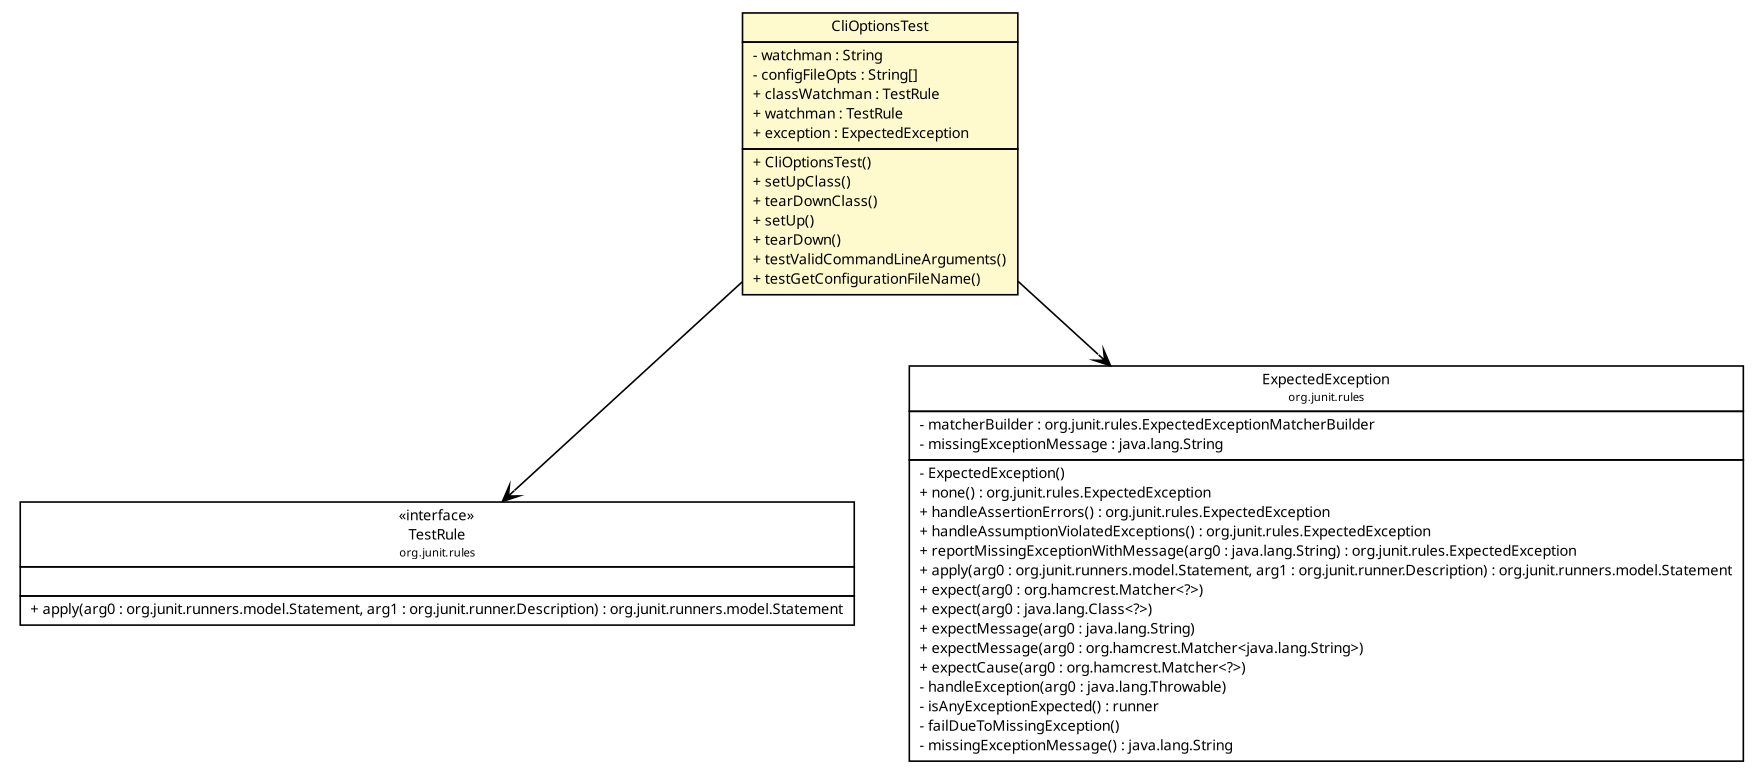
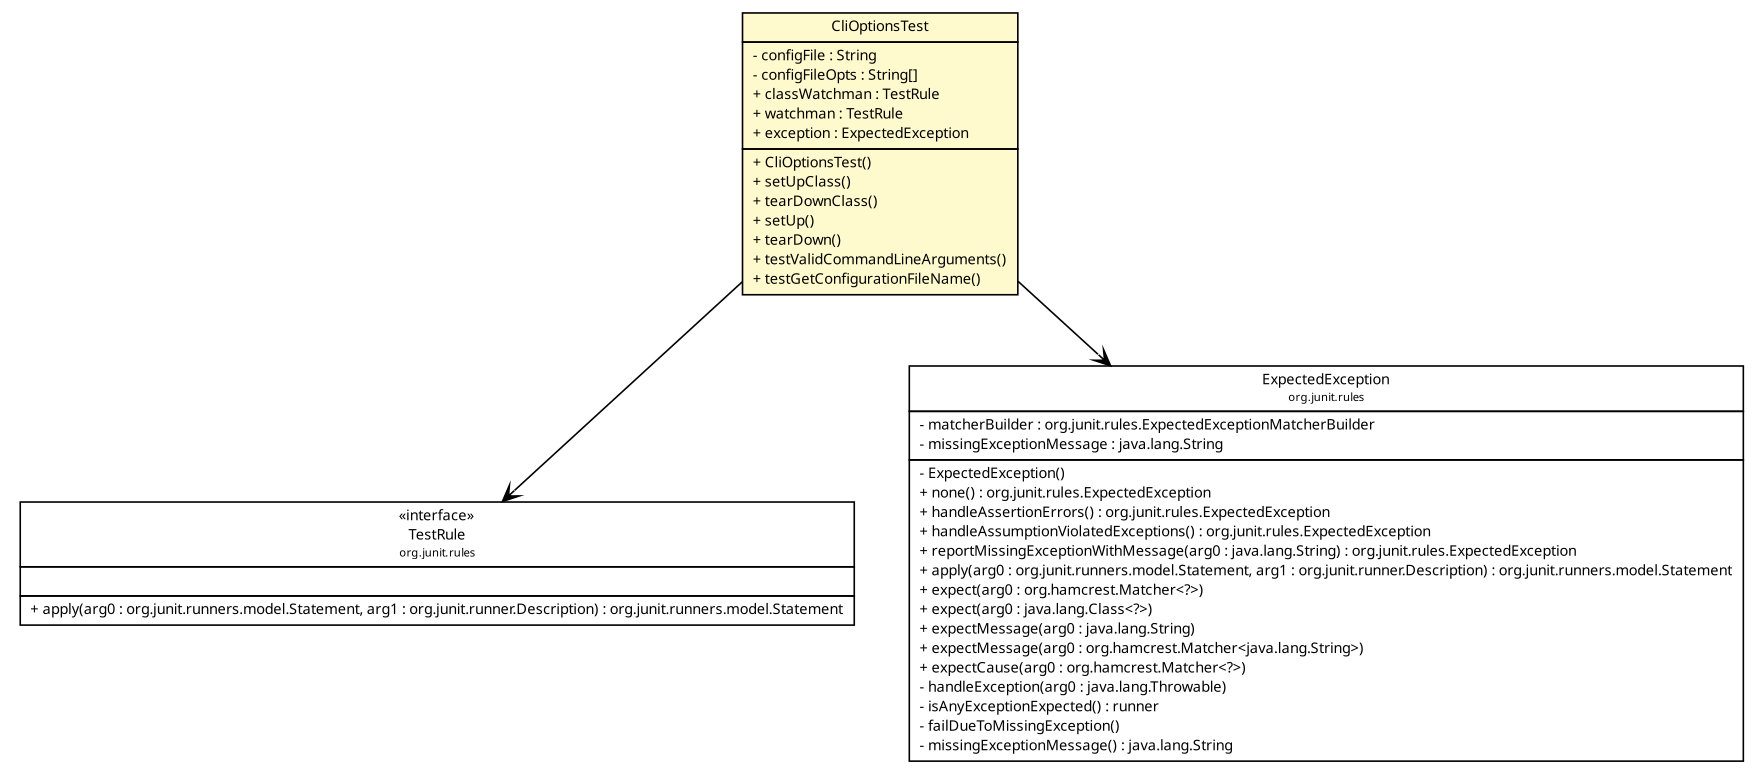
node "CliOptionsTest": text "- watchman : String" -> "- configFile : String"
